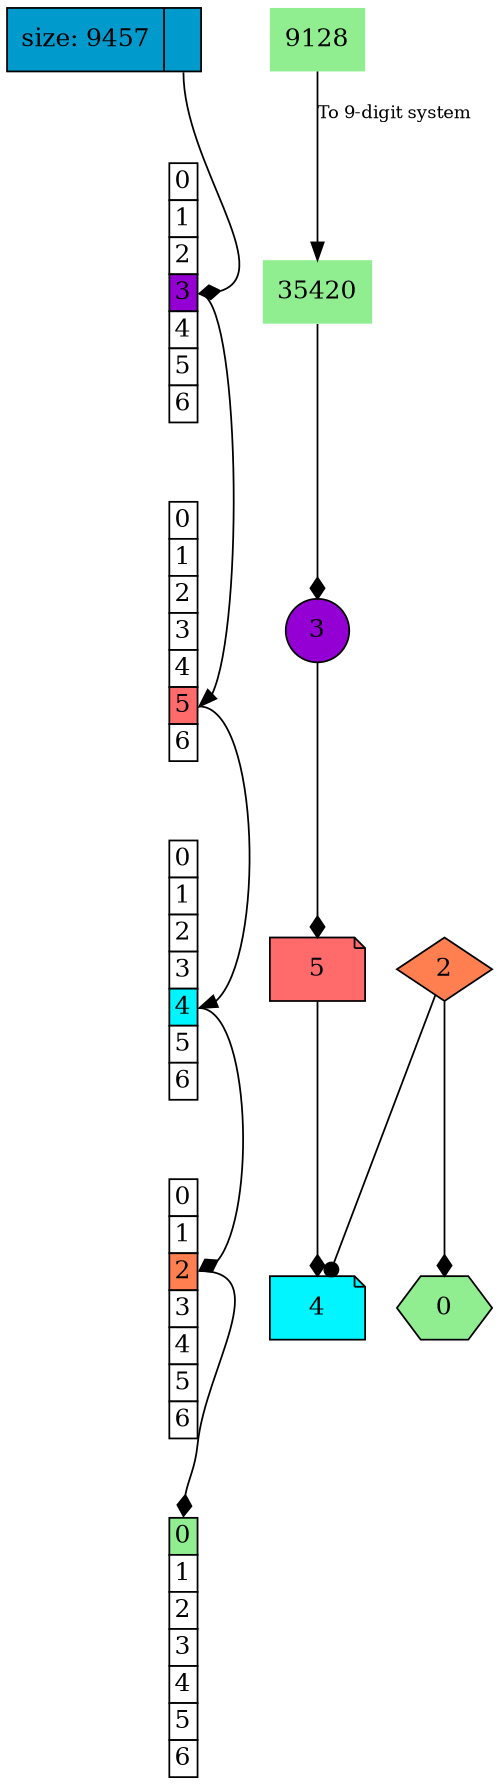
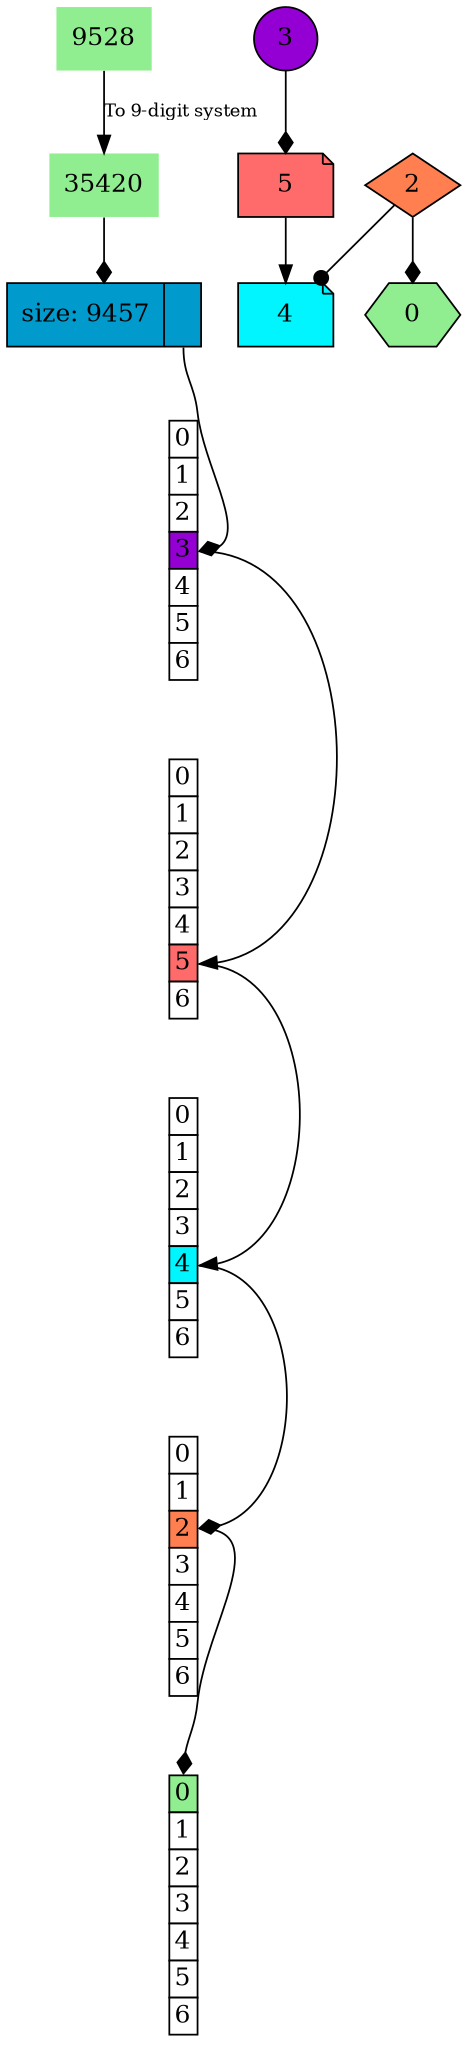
node "9128": label "9128" -> "9528"
edge "35420" -> "3": now "35420" -> "size: 9457"
edge "5" -> "4": arrowhead diamond -> normal
